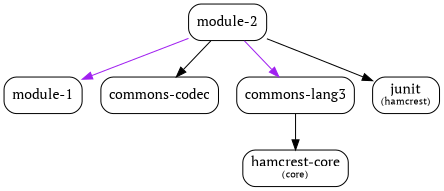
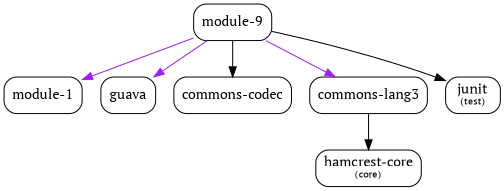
node "module-2": label "module-2" -> "module-9"
node "guava": added
node "junit": text "(hamcrest)" -> "(test)"
